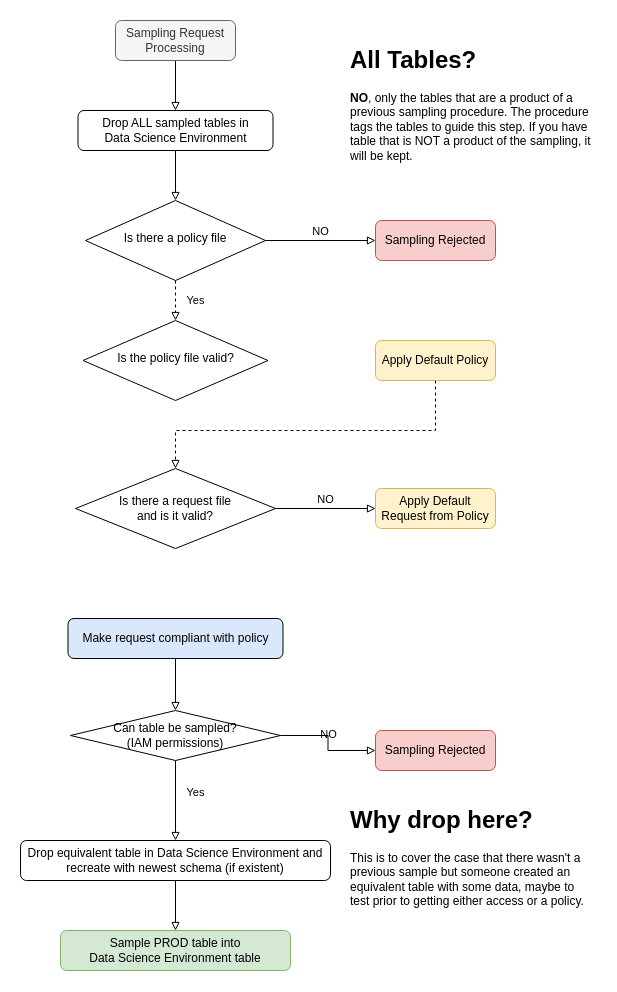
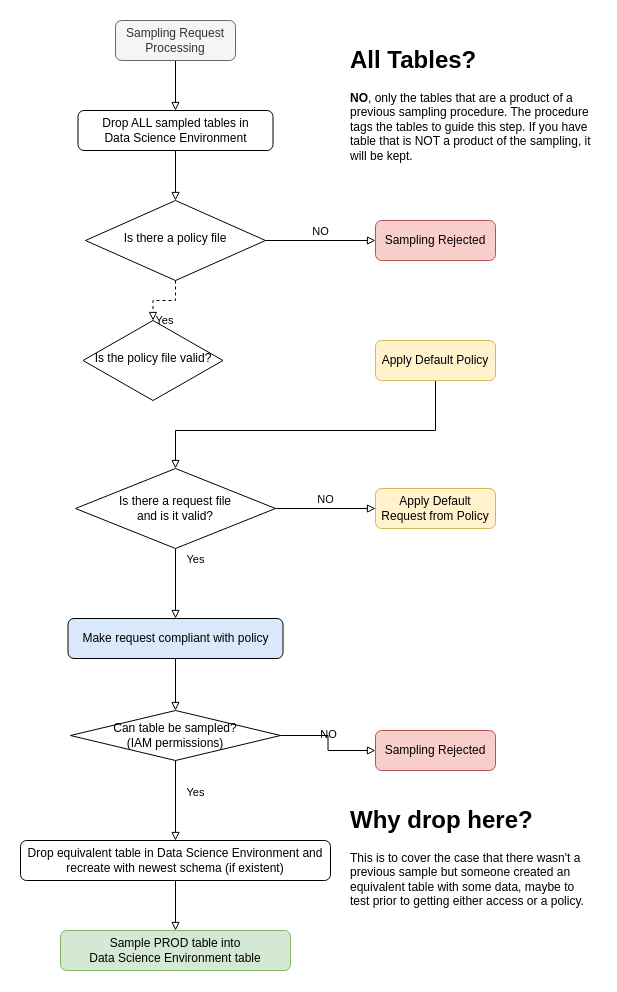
node "Is the policy file valid?": size 185x80 -> 140x80
edge "Apply Default Policy" -> "Is there a request file and is it valid?": style dashed -> solid
edge "Is there a request file and is it valid?" -> "Make request compliant with policy": added, label "Yes"
